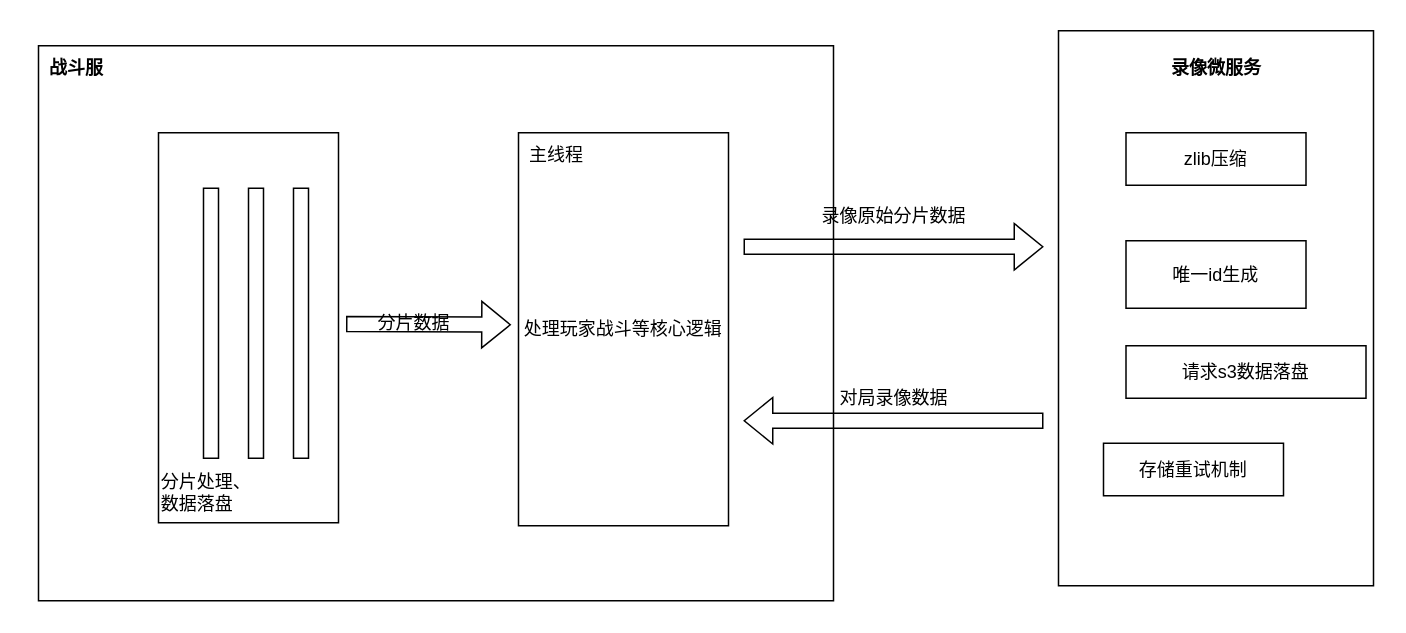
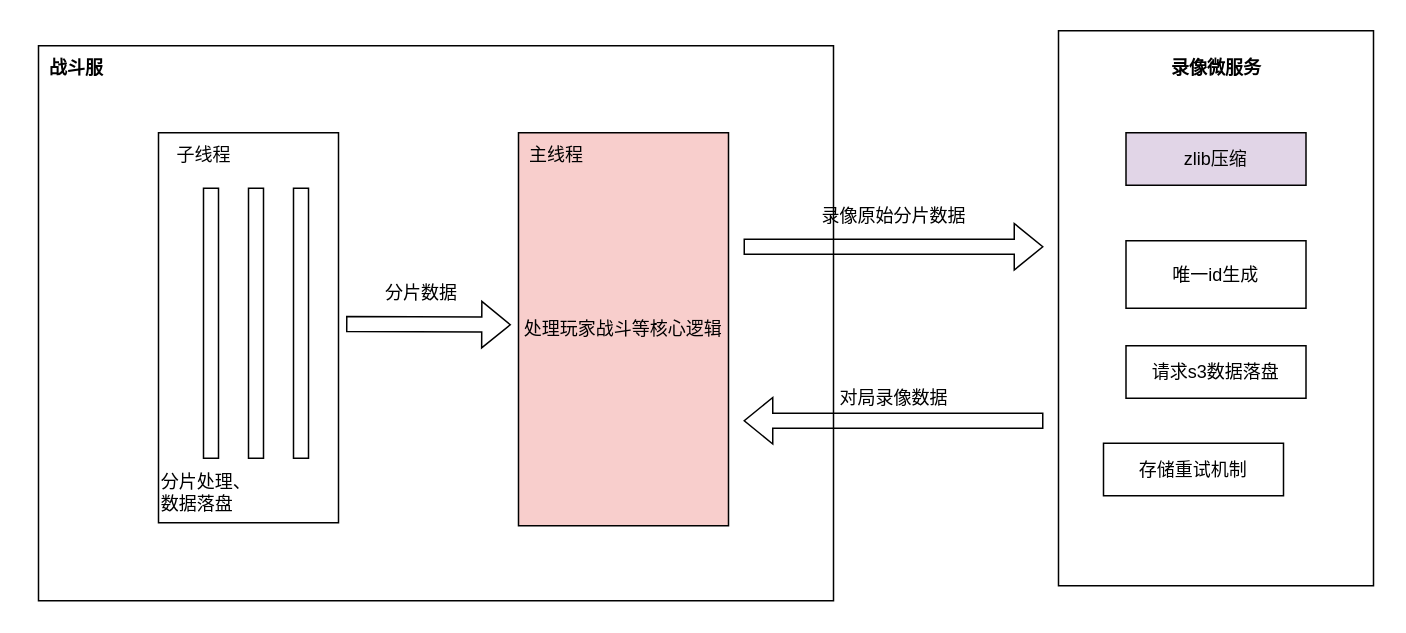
node "子线程": added
node "zlib压缩": fillcolor #ffffff -> #e1d5e7
node "分片数据": moved (413, 323) -> (421, 293)
node "处理玩家战斗等核心逻辑": fillcolor #ffffff -> #f8cecc
node "请求s3数据落盘": size 240x53 -> 180x53
